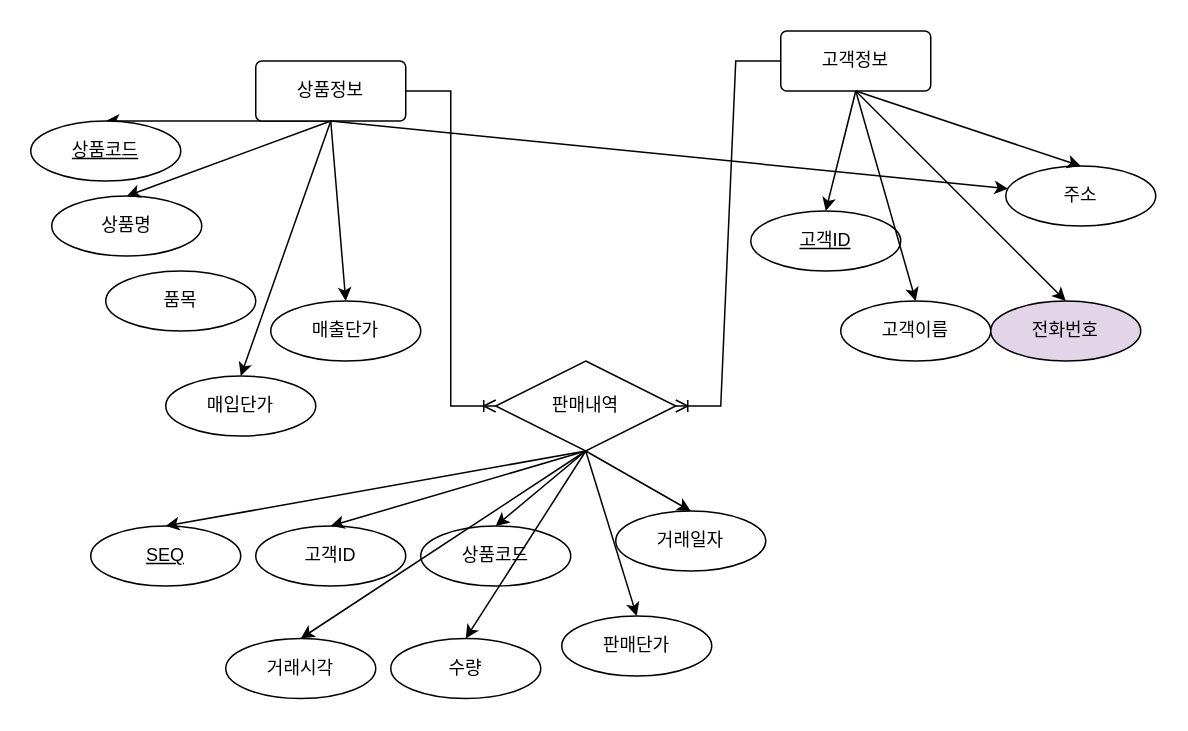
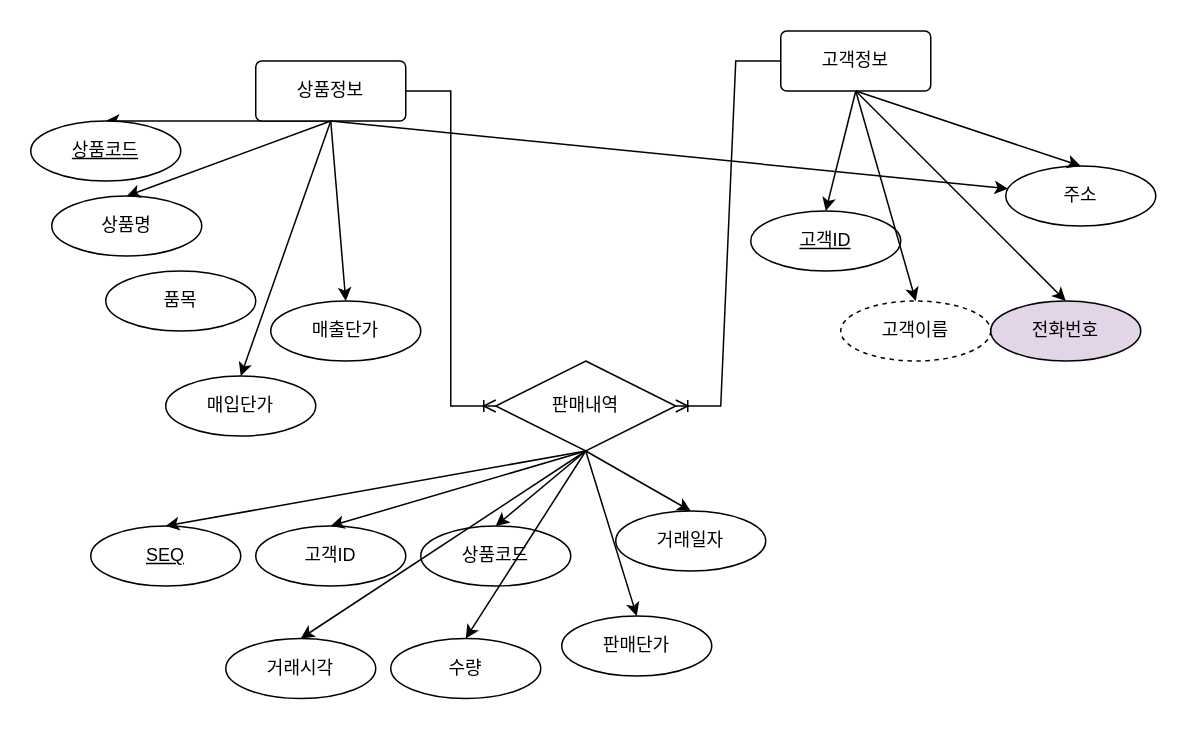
node "고객이름": style solid -> dashed
